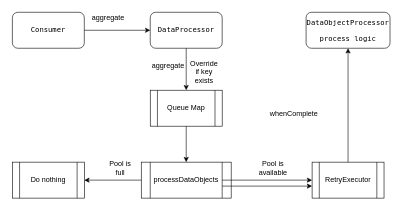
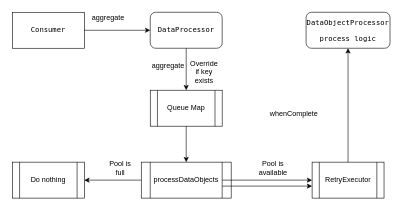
node "Consumer": shape rounded rectangle -> rectangle
